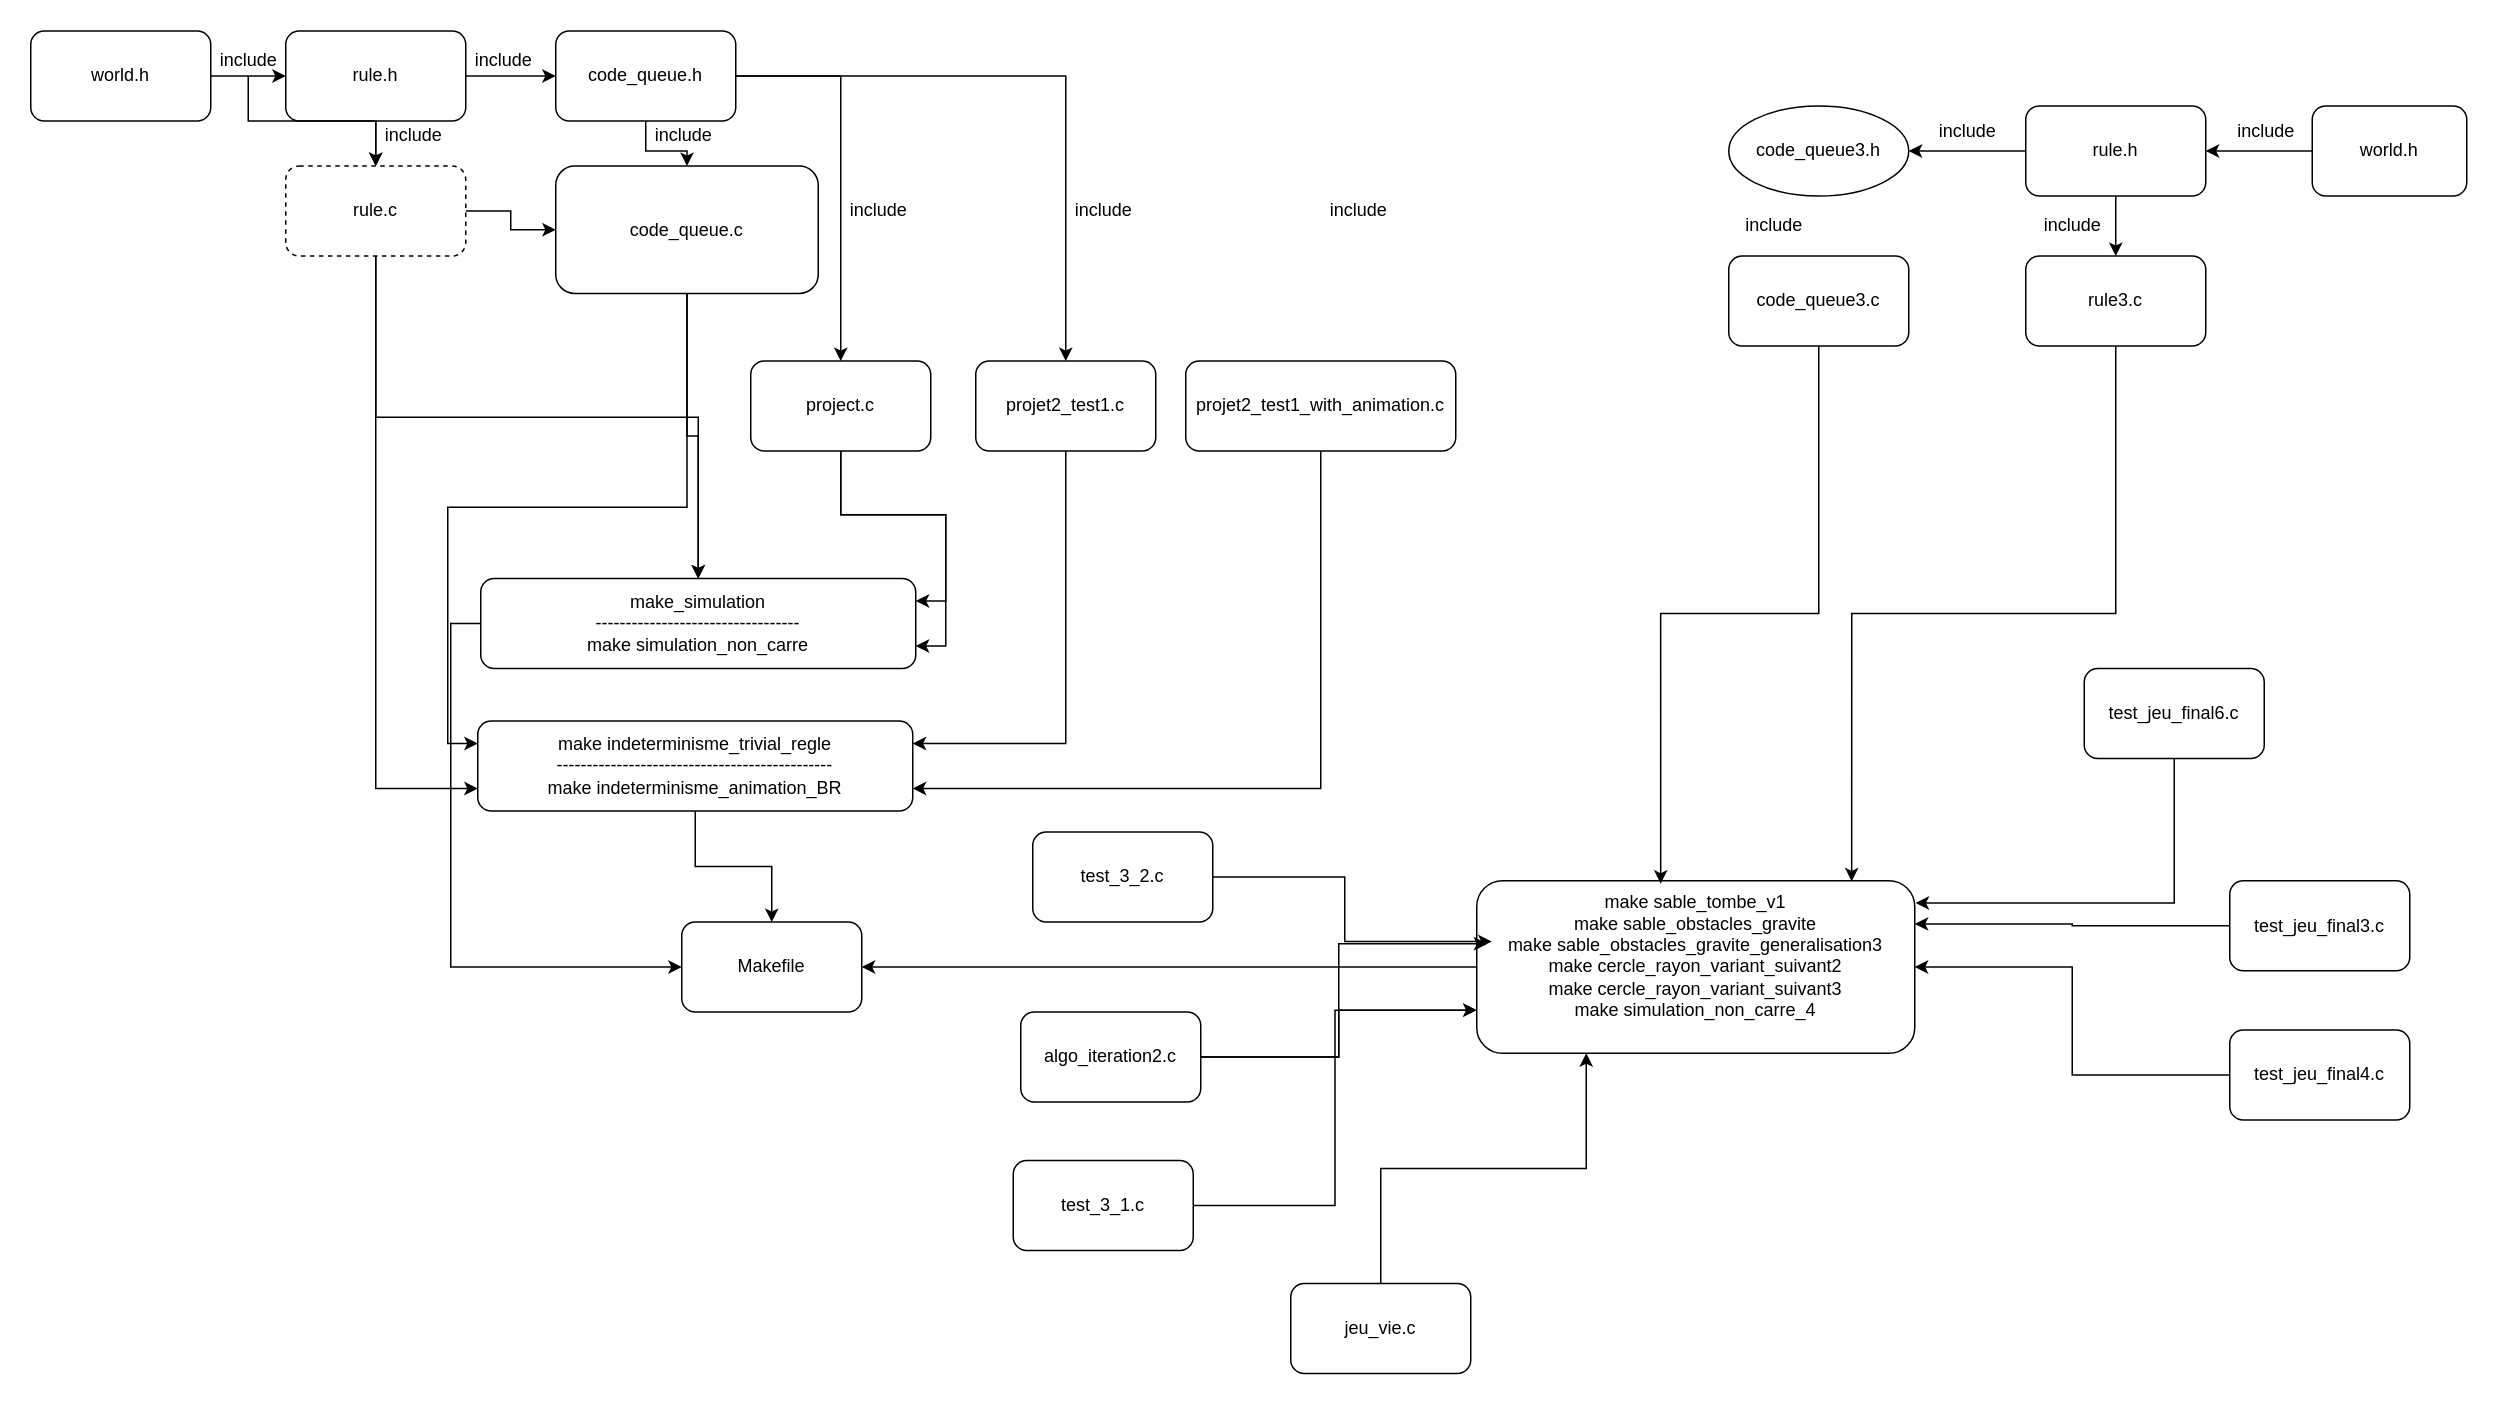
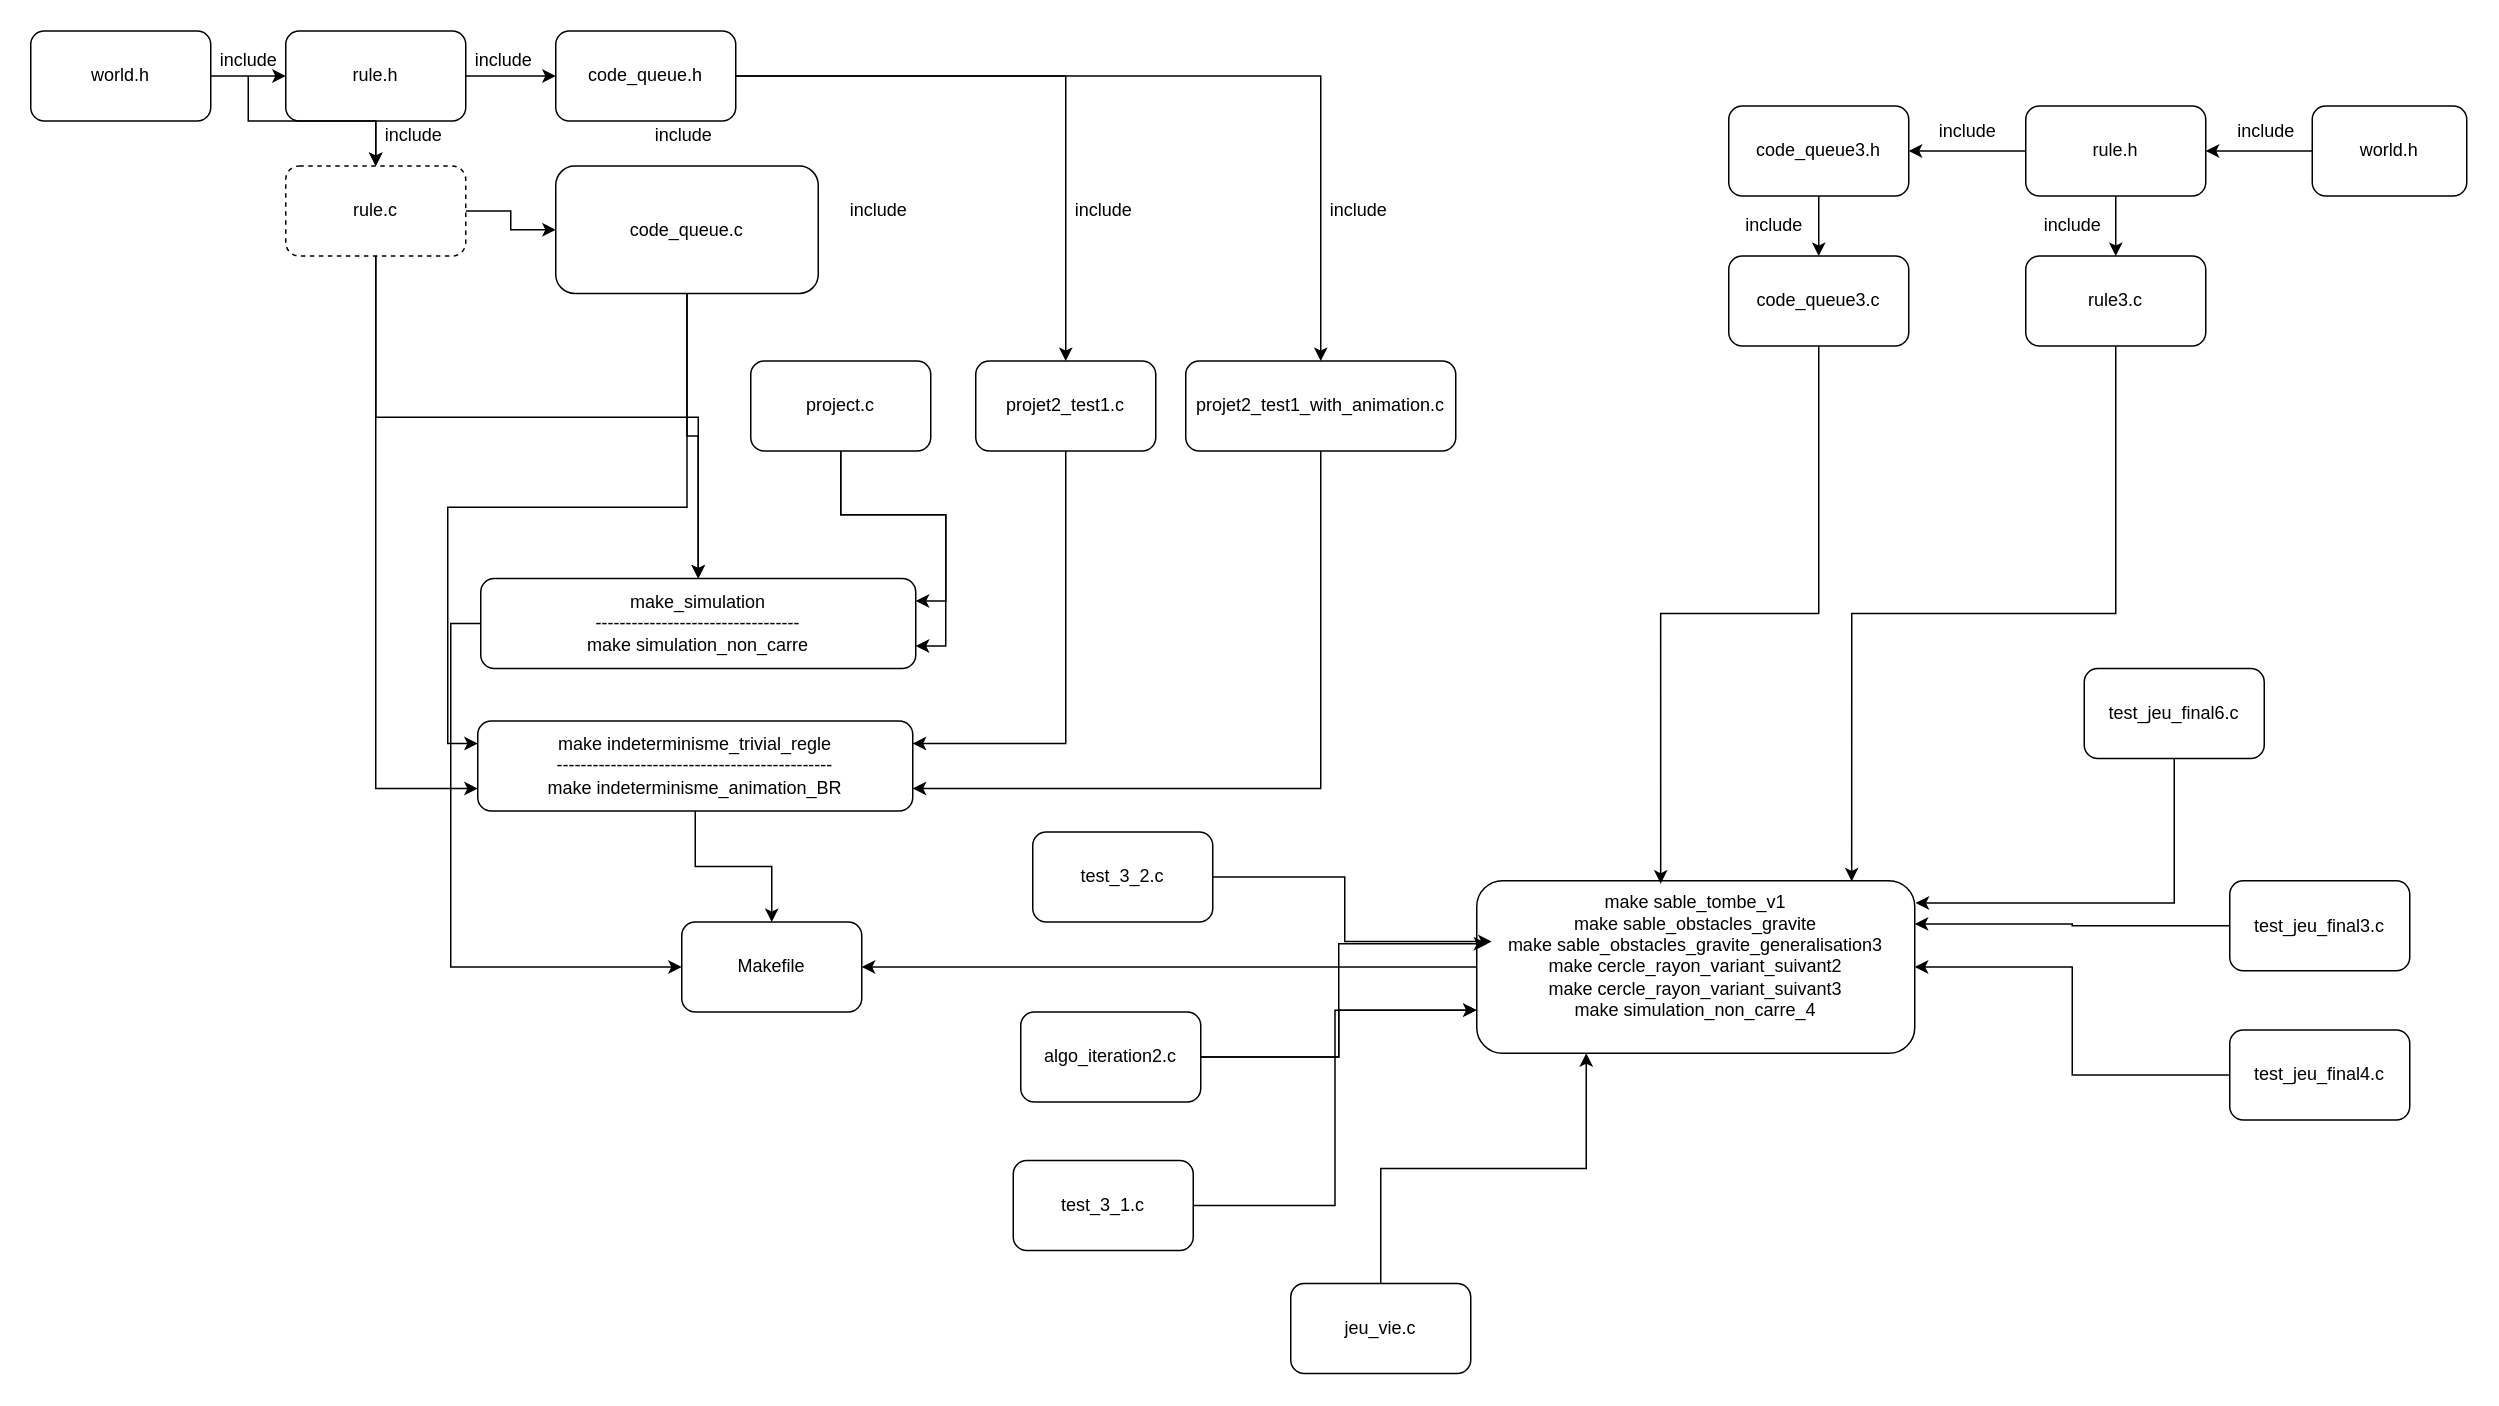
edge "code_queue.h" -> "projet2_test1_with_animation.c": added
edge "code_queue.h" -> "code_queue.c": removed
node "code_queue3.h": shape ellipse -> rounded rectangle
edge "code_queue.h" -> "project.c": removed
edge "code_queue3.h" -> "code_queue3.c": added
